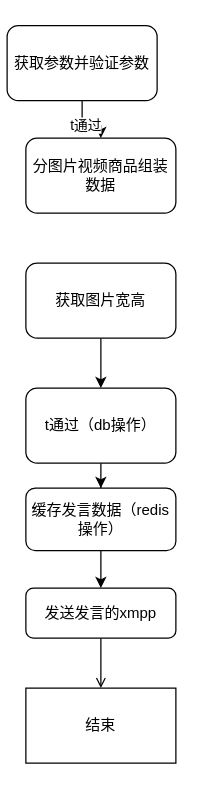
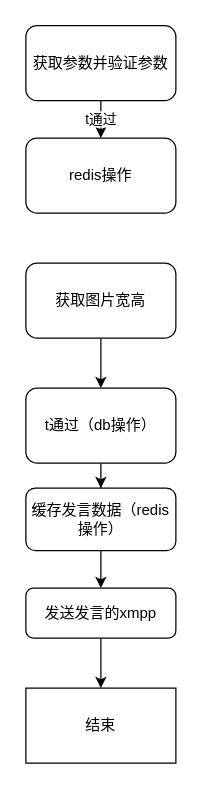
node "获取参数并验证参数": moved (82, 63) -> (101, 63)
node "分图片视频商品组装数据": label "分图片视频商品组装数据" -> "redis操作"
edge "发送发言的xmpp" -> "结束": arrowhead open -> classic
